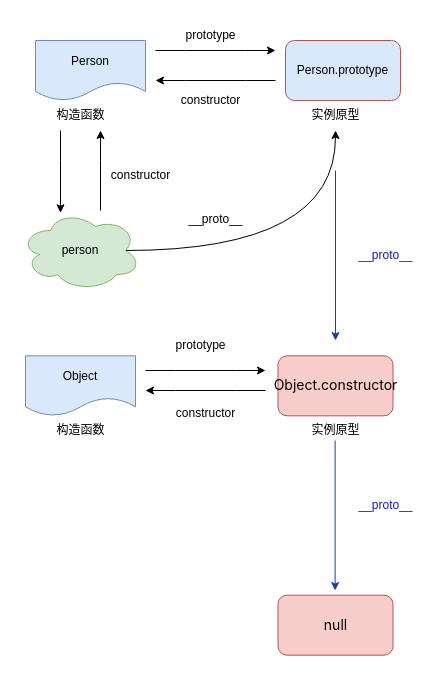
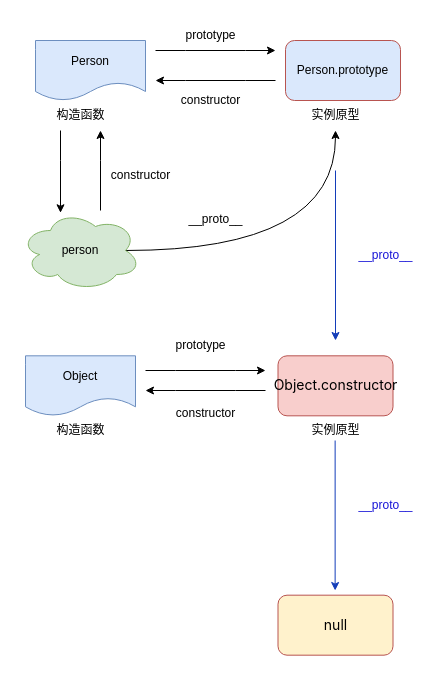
node "null": fillcolor #f8cecc -> #fff2cc
